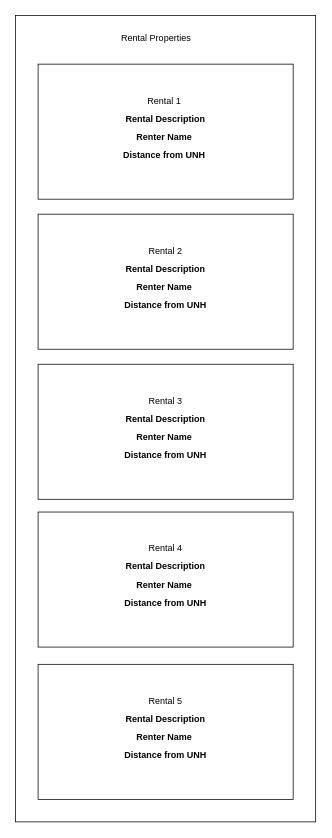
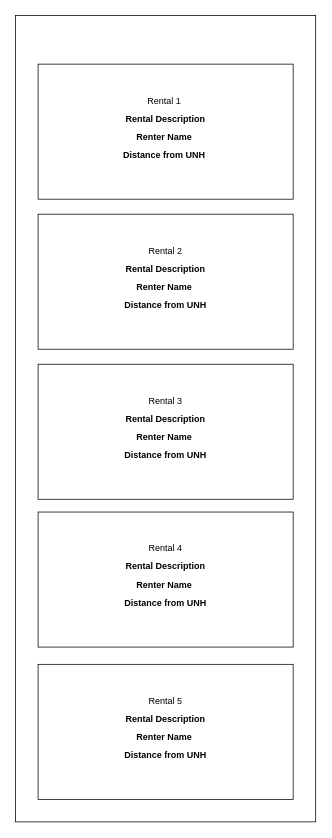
node "Rental Properties": removed
